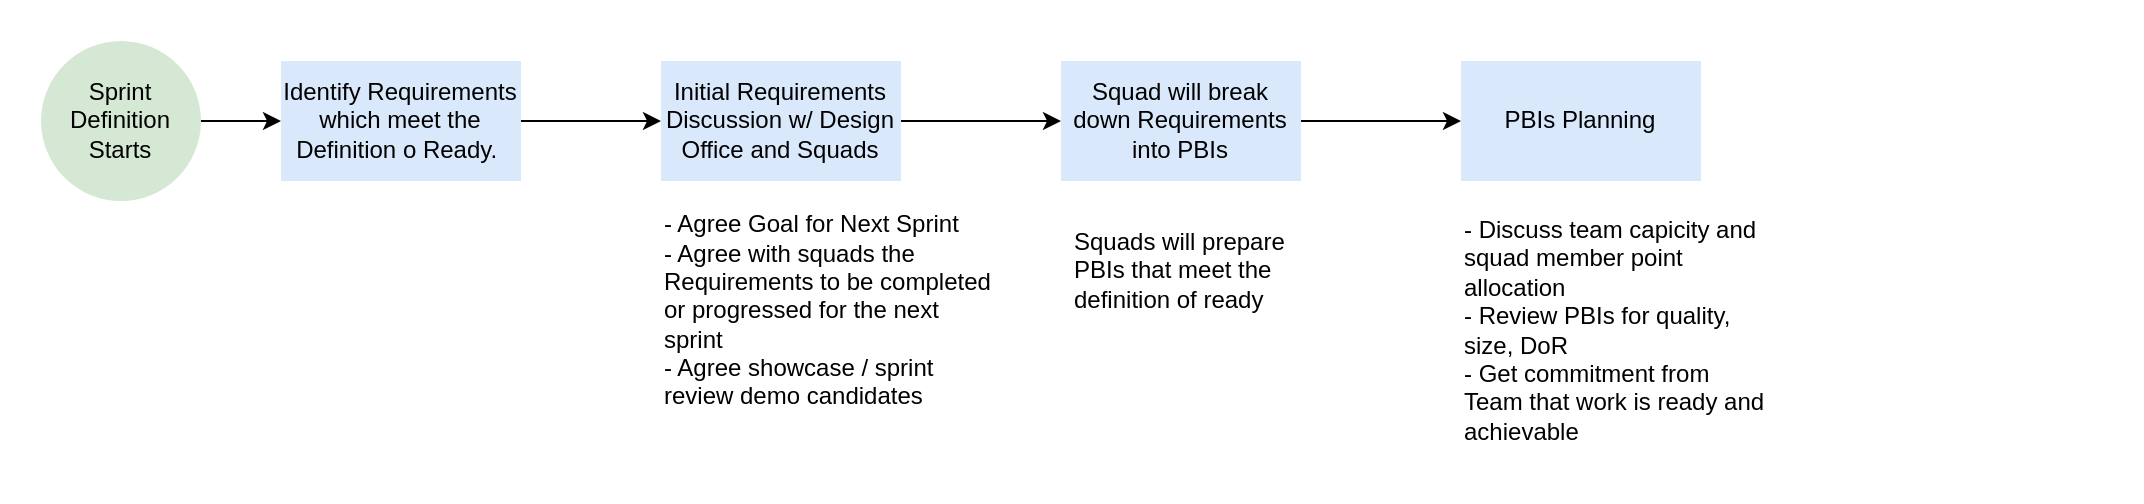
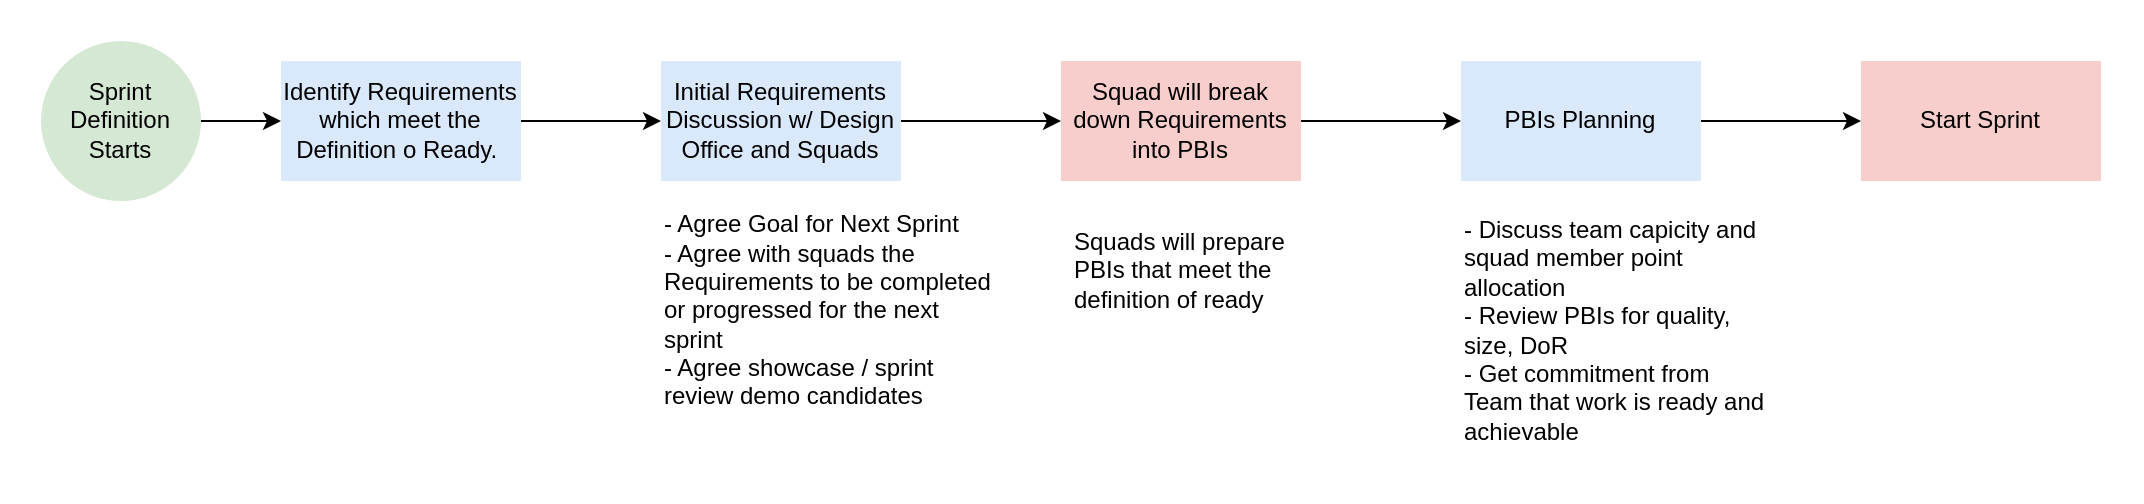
node "Squad will break down Requirements into PBIs": fillcolor #dae8fc -> #f8cecc
edge "PBIs Planning" -> "Start Sprint": added
node "Start Sprint": added
